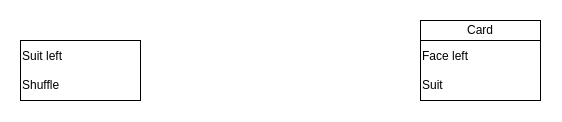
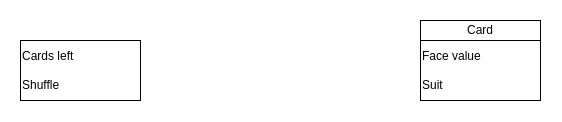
node "Suit left Shuffle": label "Suit left Shuffle" -> "Cards left Shuffle"
node "Face left Suit": label "Face left Suit" -> "Face value Suit"
